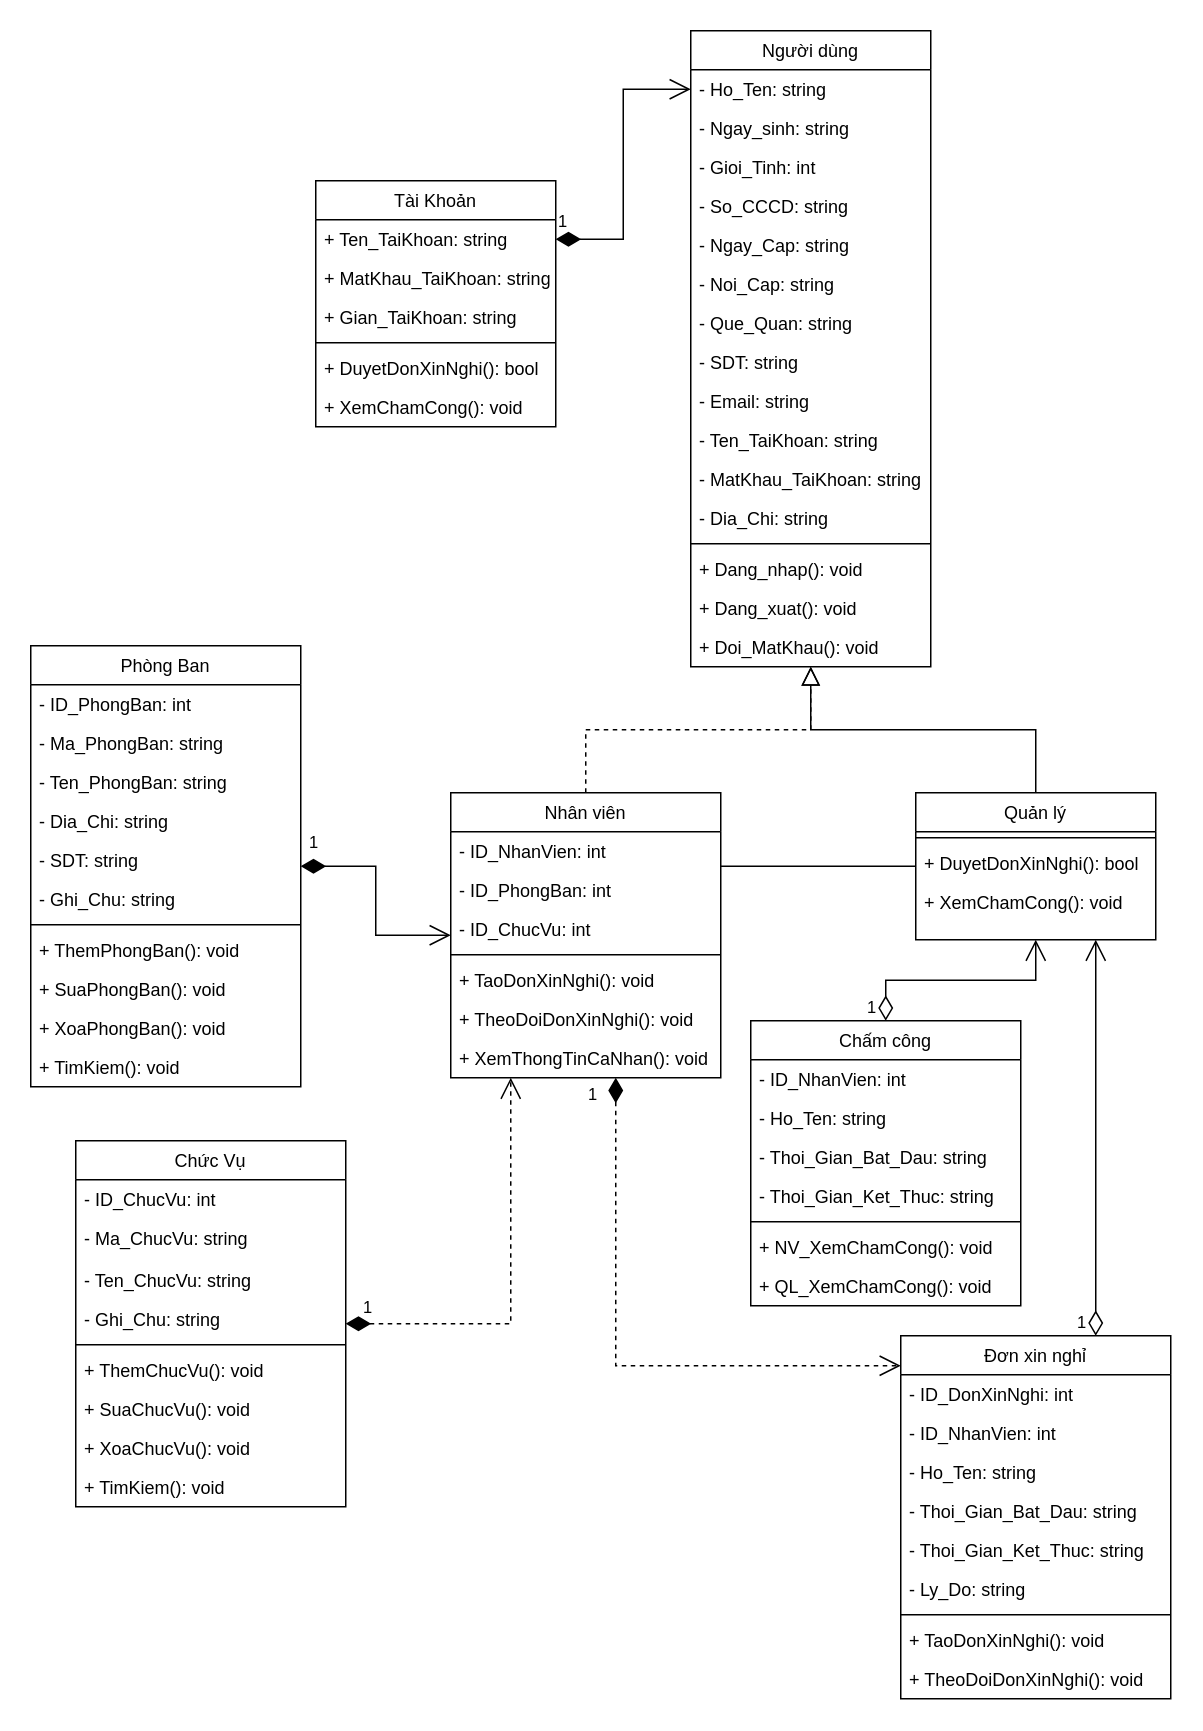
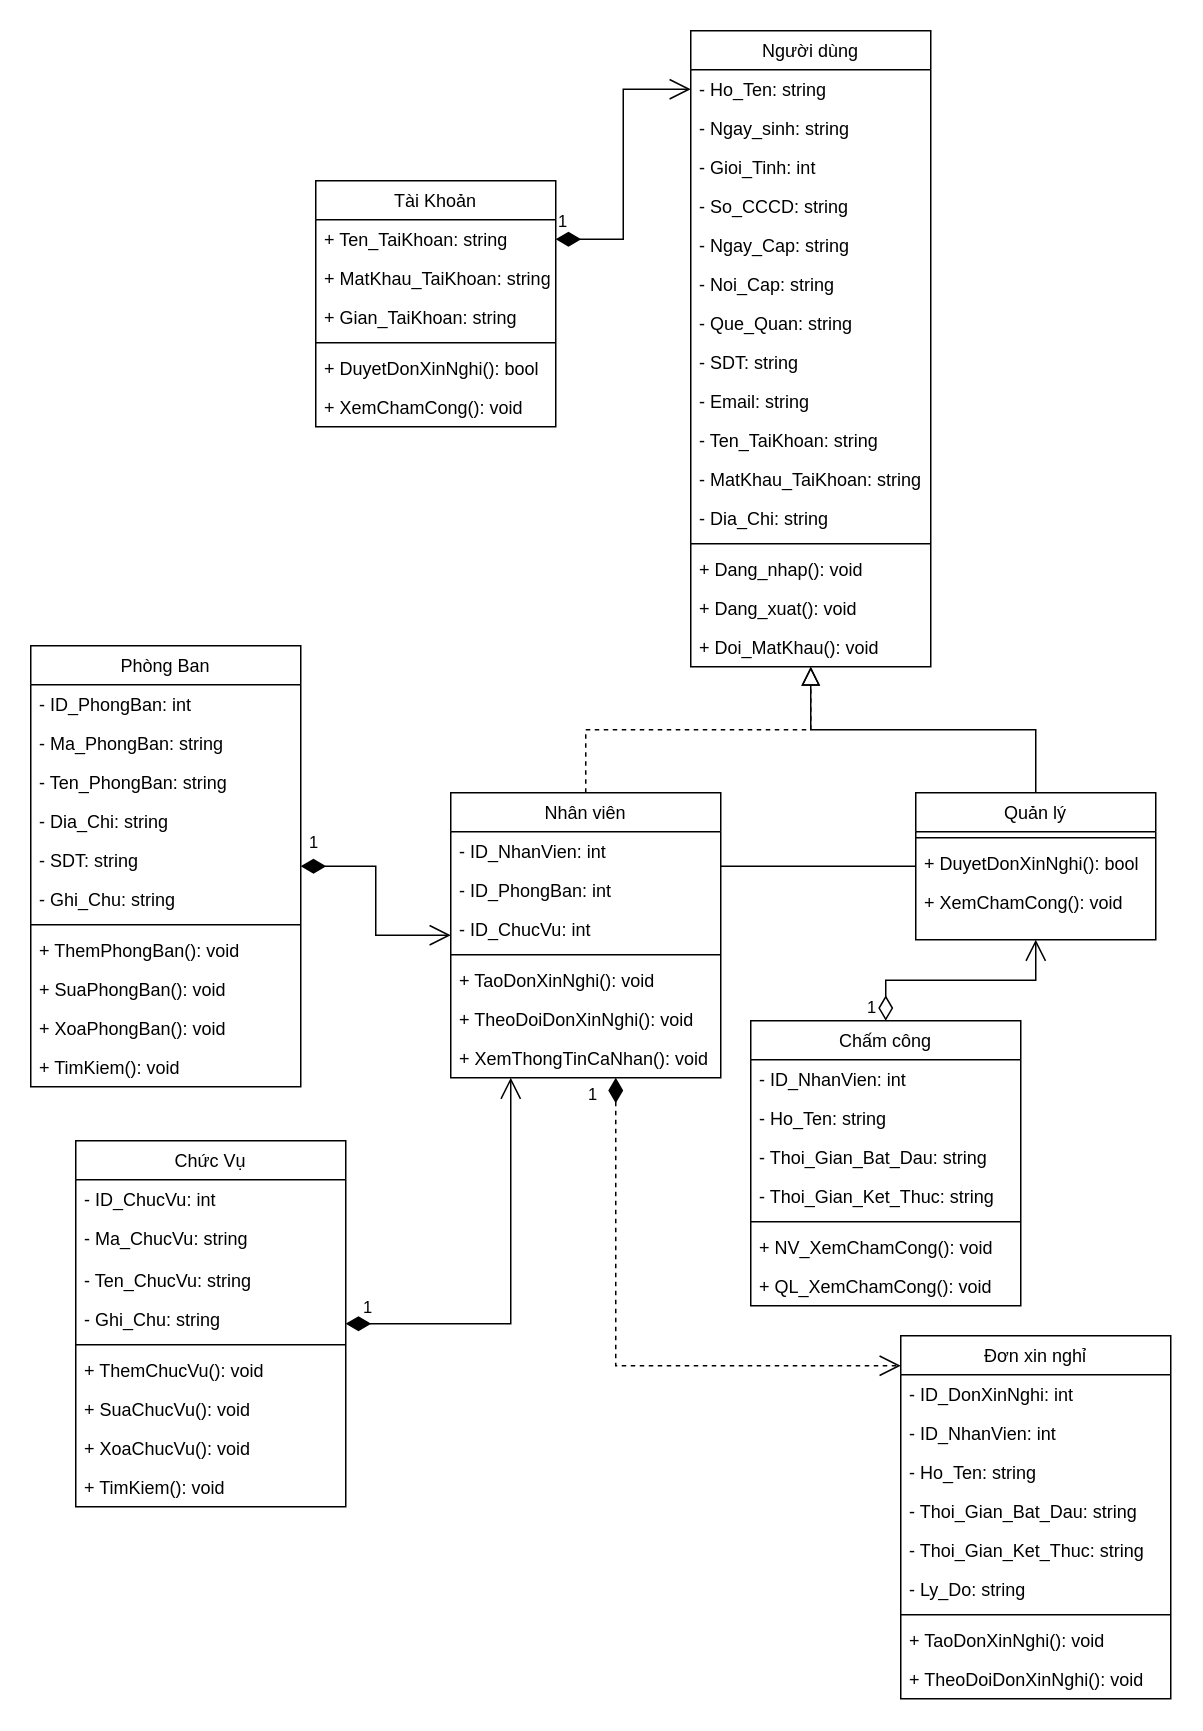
edge "Quản lý" -- "Đơn xin nghỉ": removed, label "1"
edge "Nhân viên" -- "Chức Vụ": style dashed -> solid
